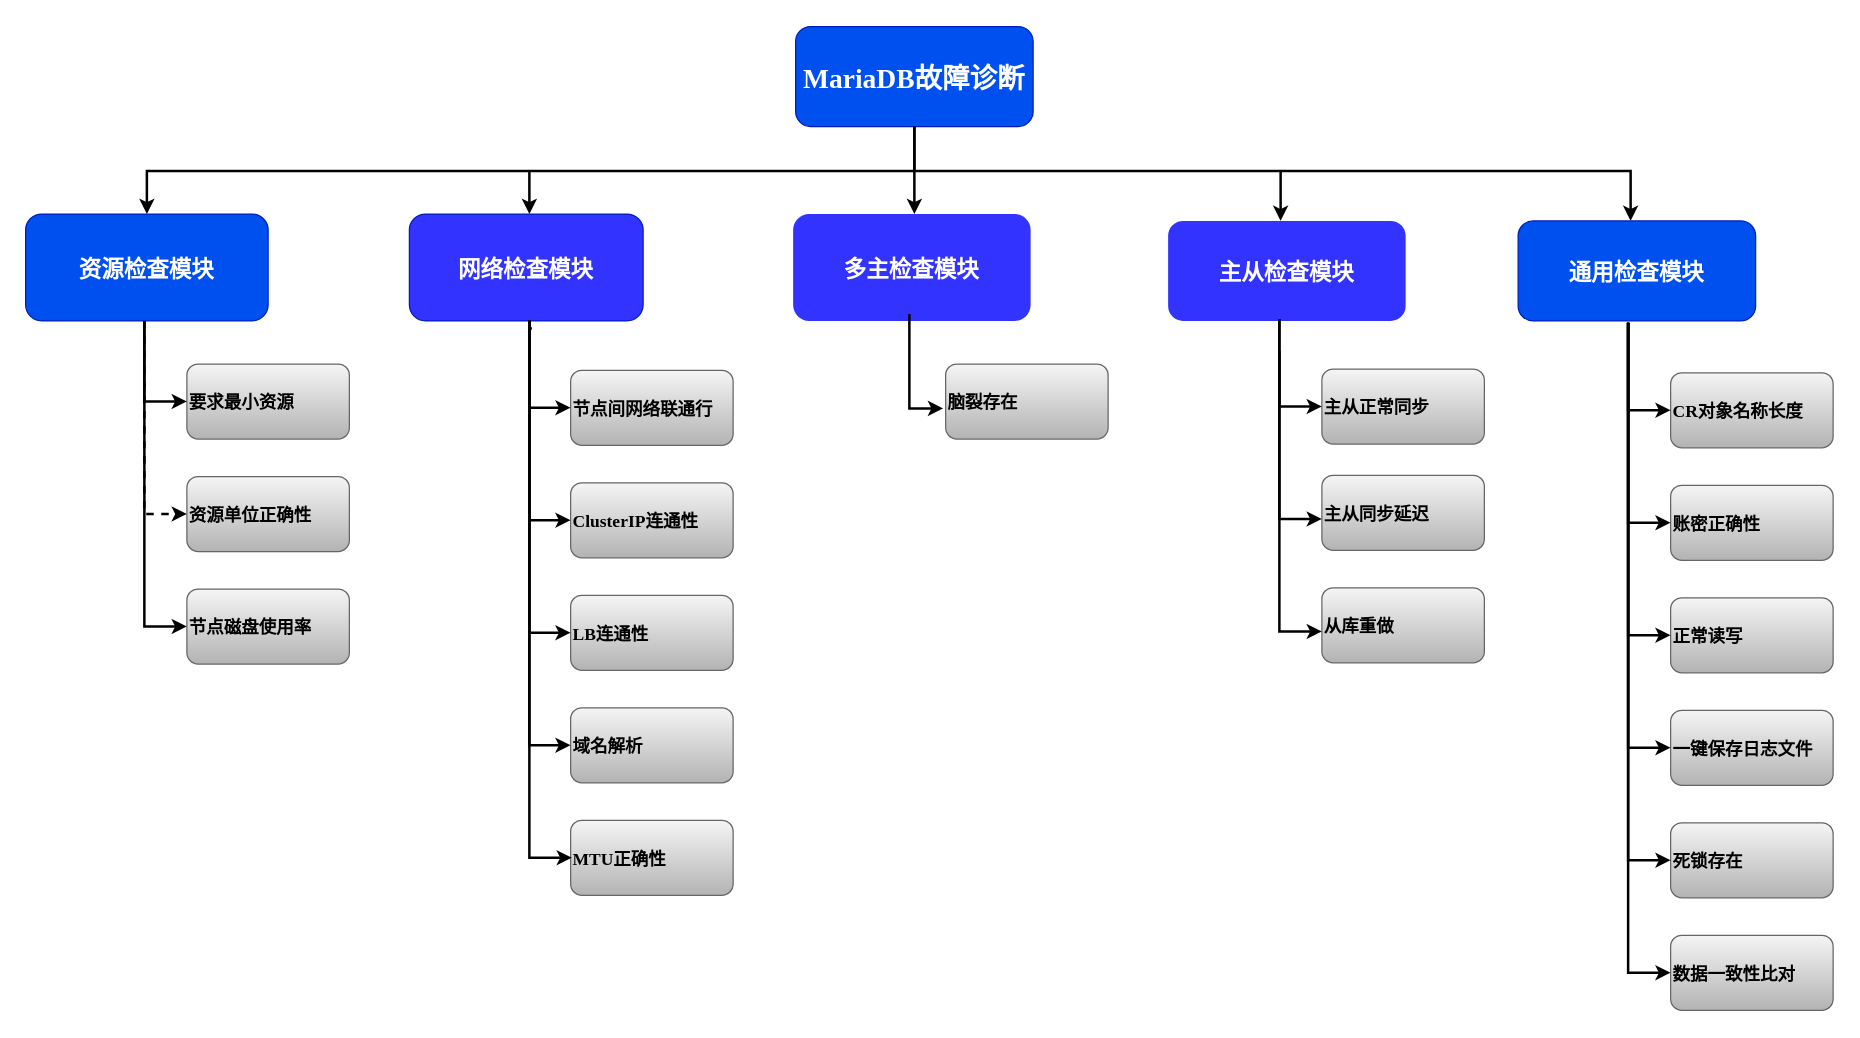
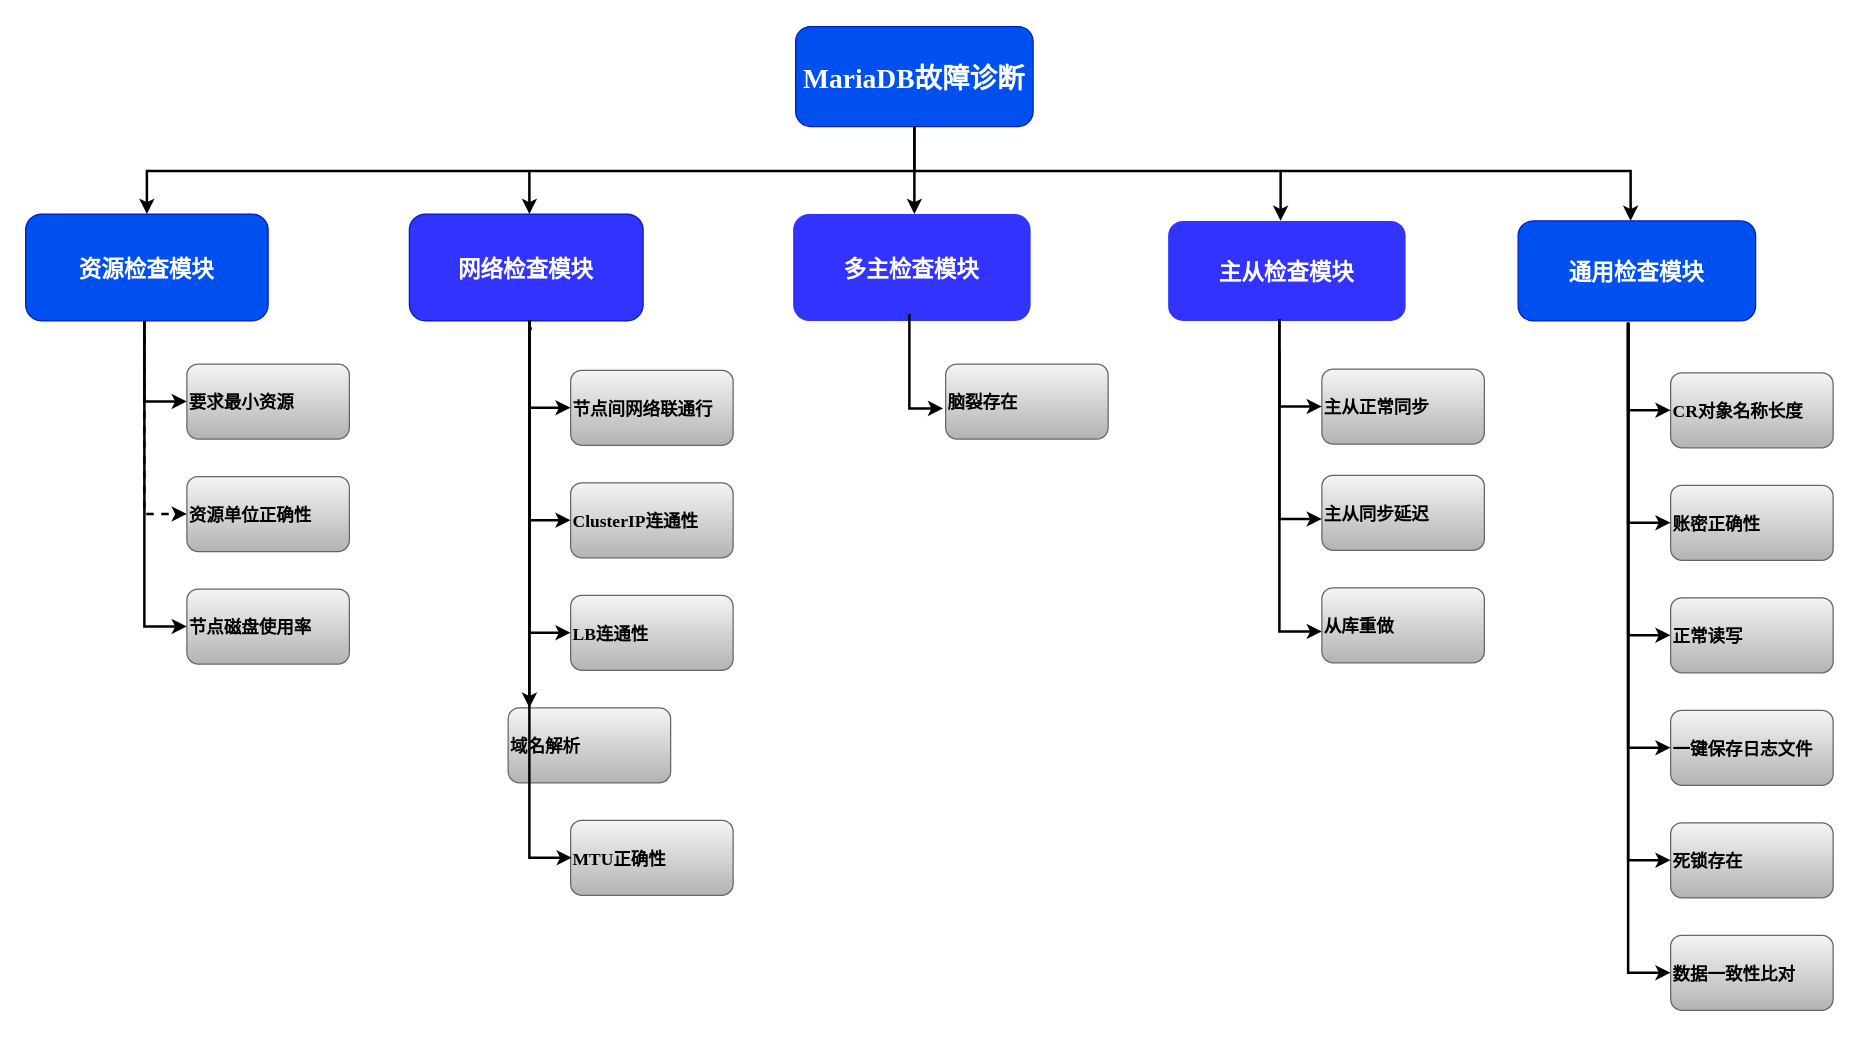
node "域名解析": moved (652, 745) -> (589, 745)
